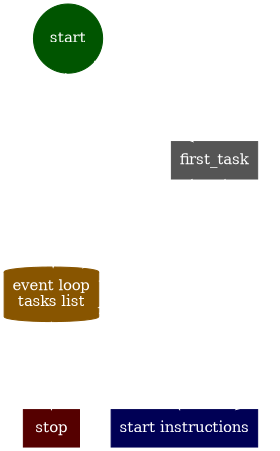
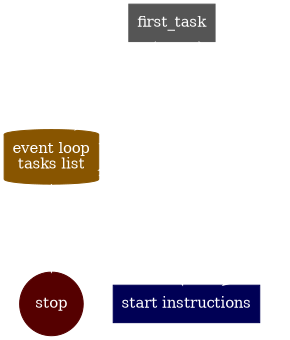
node "start": removed
node "stop": shape box -> circle
